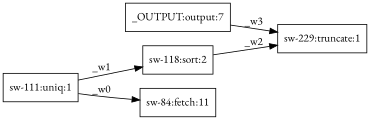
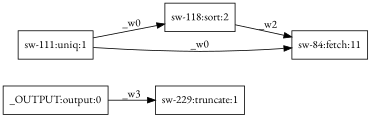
node "_OUTPUT:output:7": label "_OUTPUT:output:7" -> "_OUTPUT:output:0"
edge "sw-118:sort:2" -> "sw-229:truncate:1": now "sw-118:sort:2" -> "sw-84:fetch:11"
edge "sw-111:uniq:1" -> "sw-118:sort:2": label "_w1" -> "_w0"
